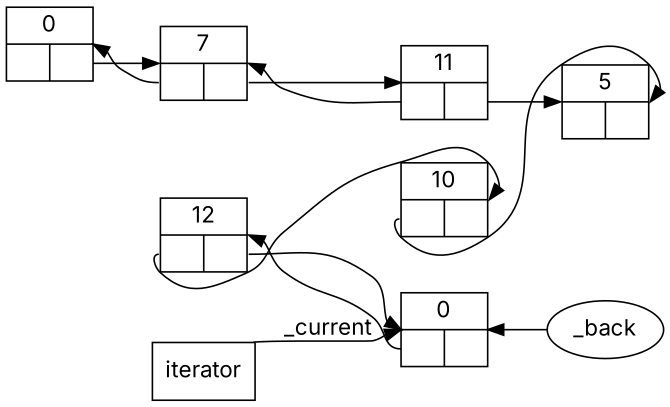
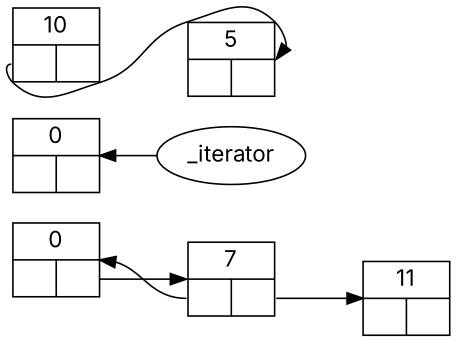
edge "11" -> "7": removed
edge "11" -> "5": removed
node "12": removed
node "_back": label "_back" -> "_iterator"
node "iterator": removed
